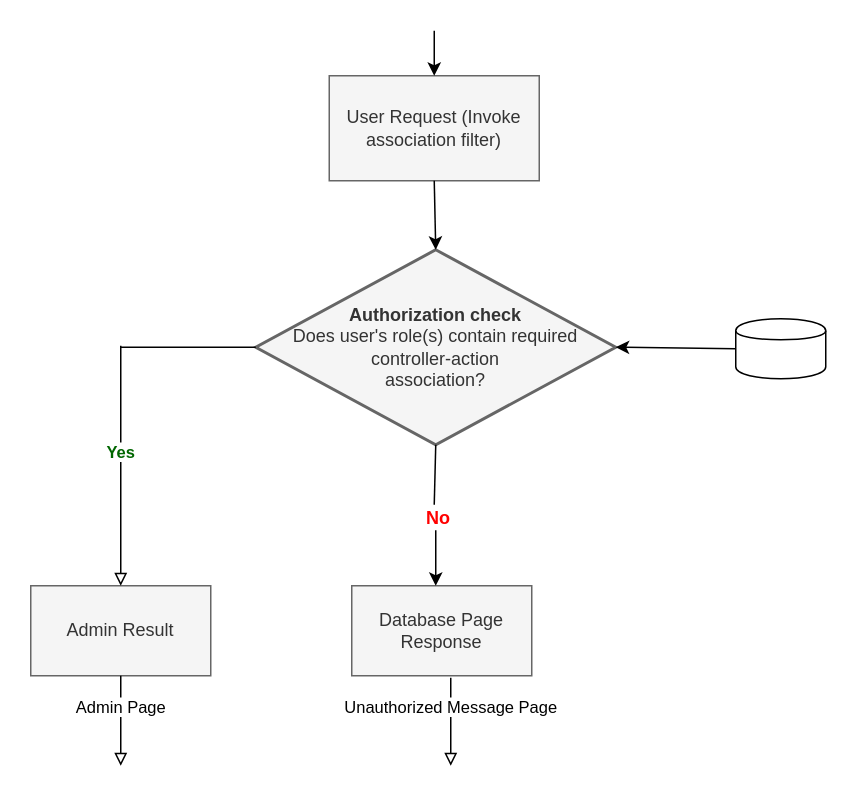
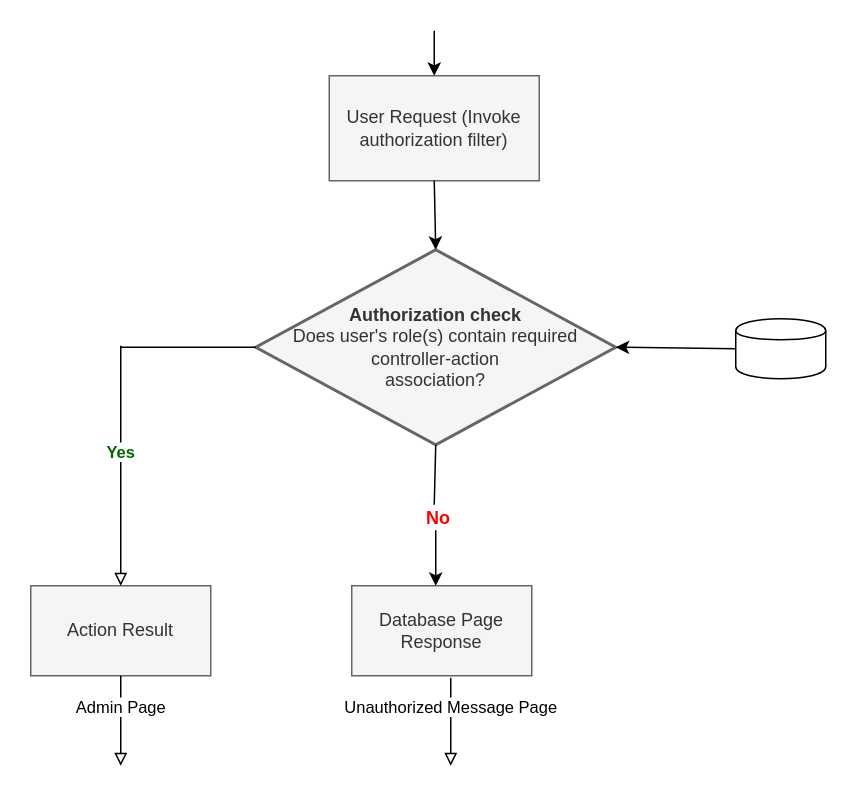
node "User Request (Invoke association filter)": label "User Request (Invoke association filter)" -> "User Request (Invoke authorization filter)"
node "Admin Result": label "Admin Result" -> "Action Result"
